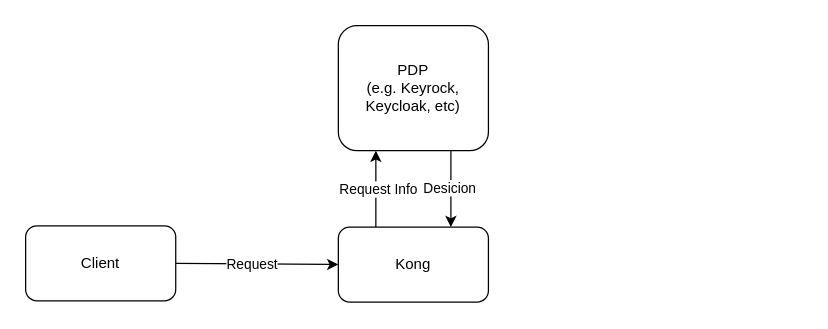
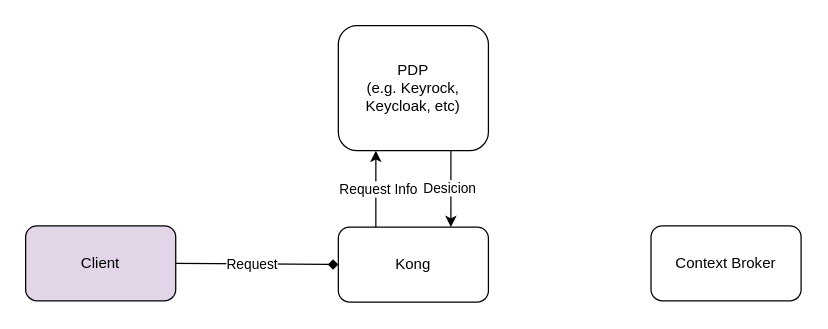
node "Client": fillcolor #ffffff -> #e1d5e7
node "Context Broker": added
edge "Client" -> "Kong": arrowhead classic -> diamond
